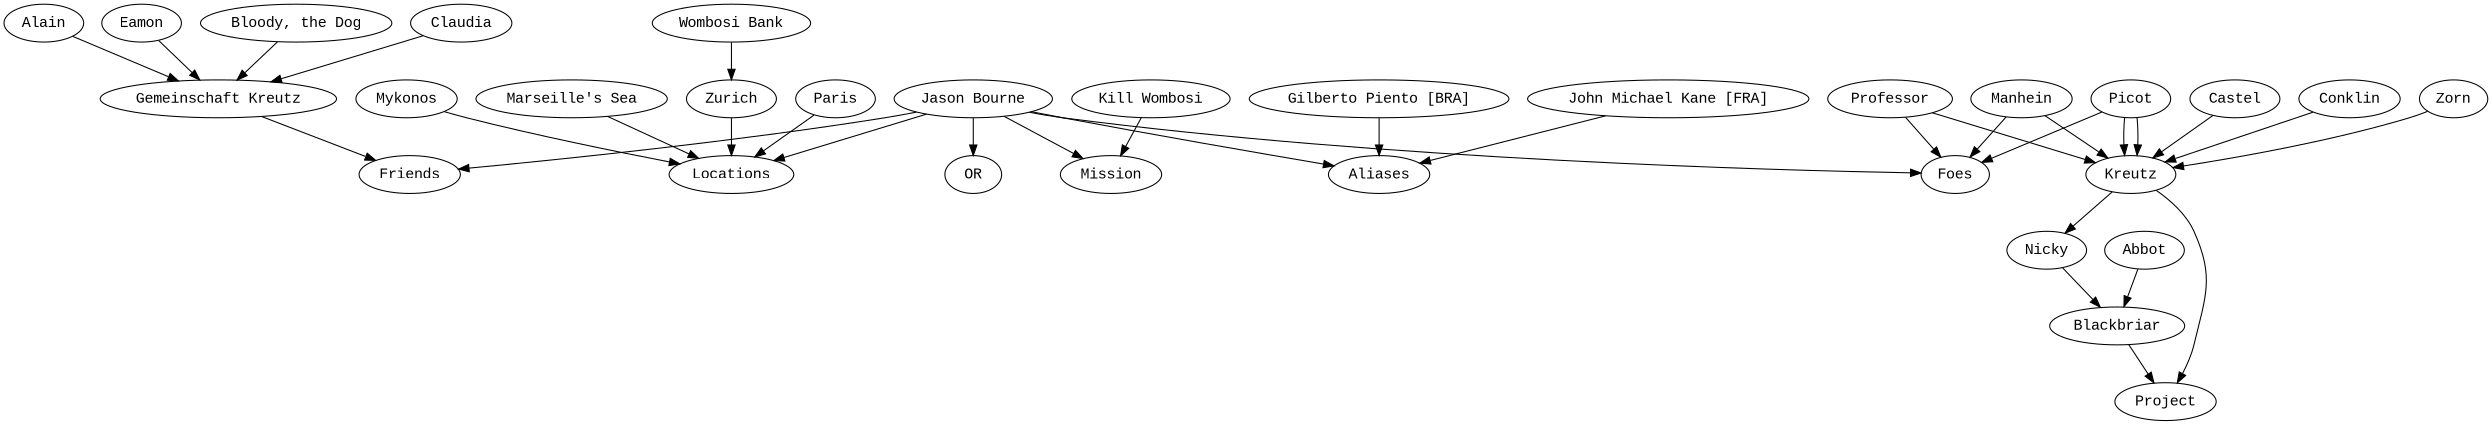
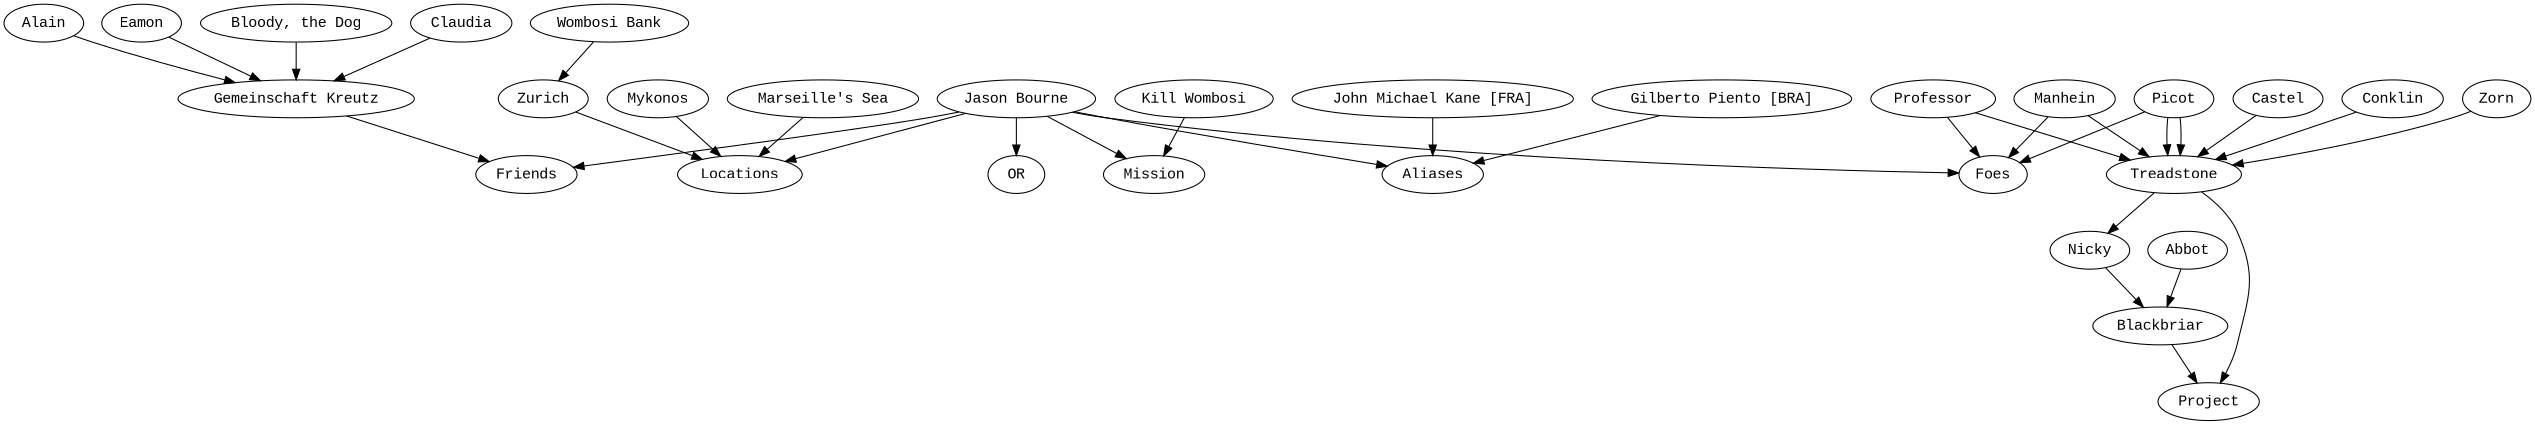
node "Paris": removed
node "Kreutz": label "Kreutz" -> "Treadstone"
